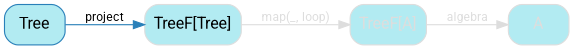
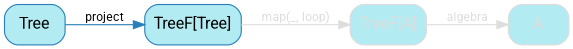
node "TreeF[Tree]": color #dddddd -> #2980b9
